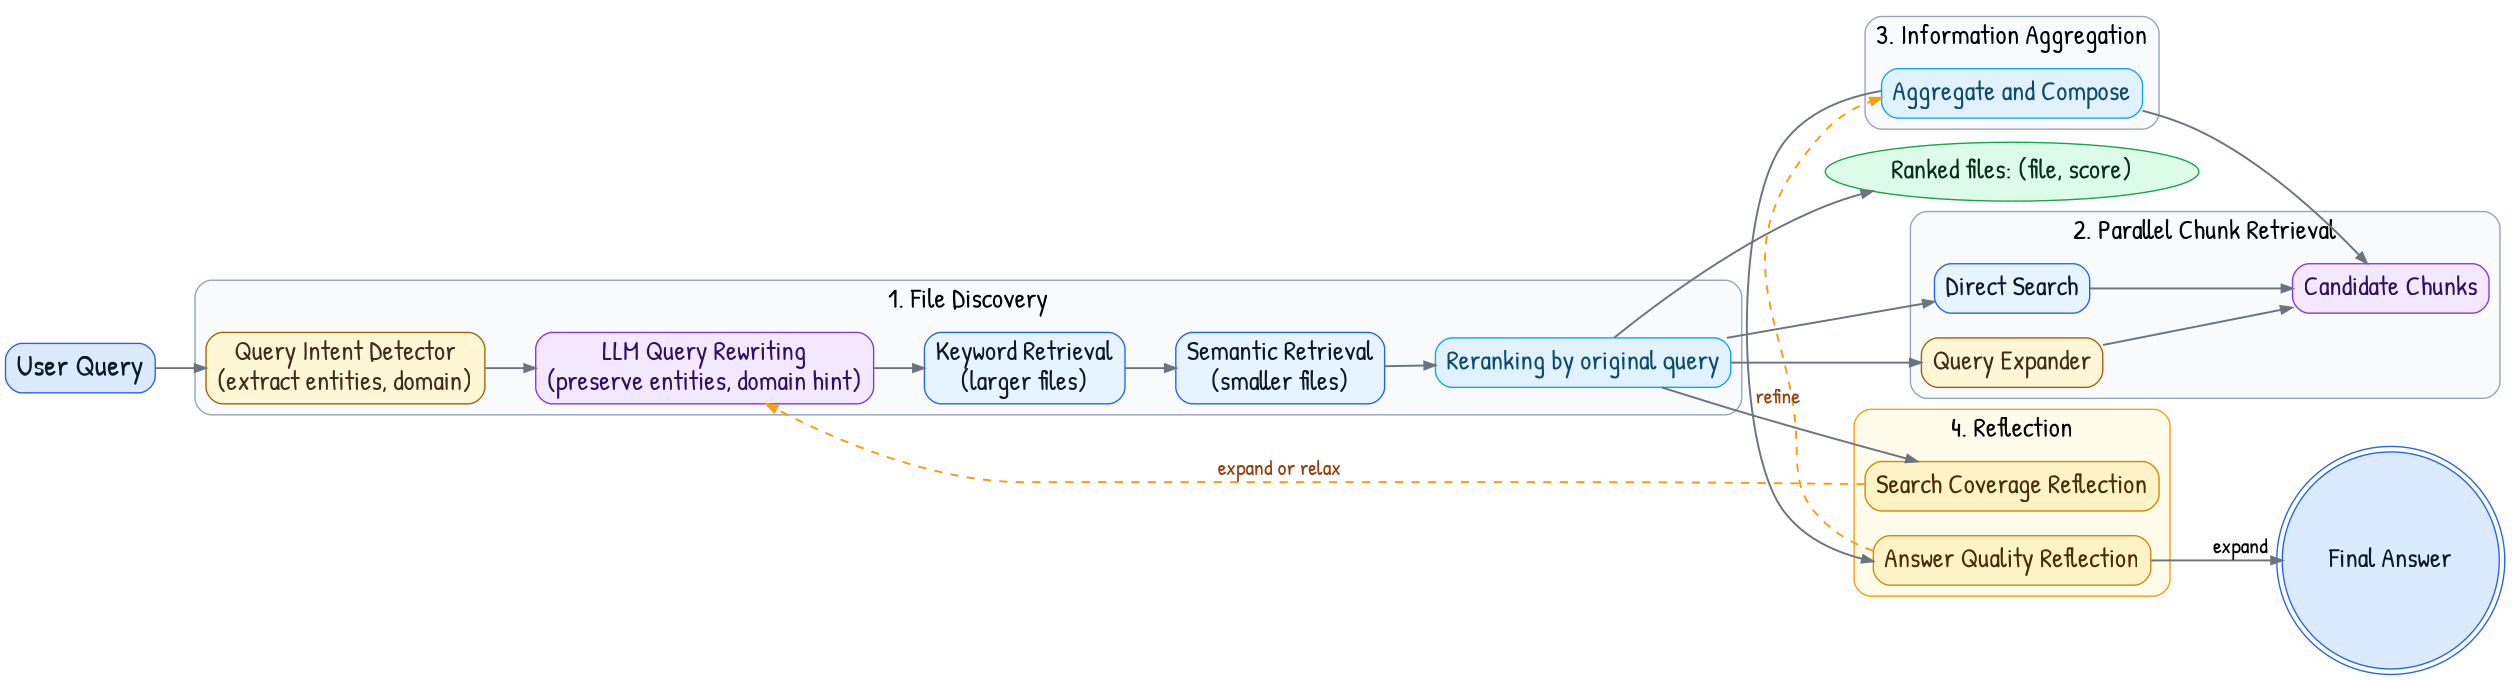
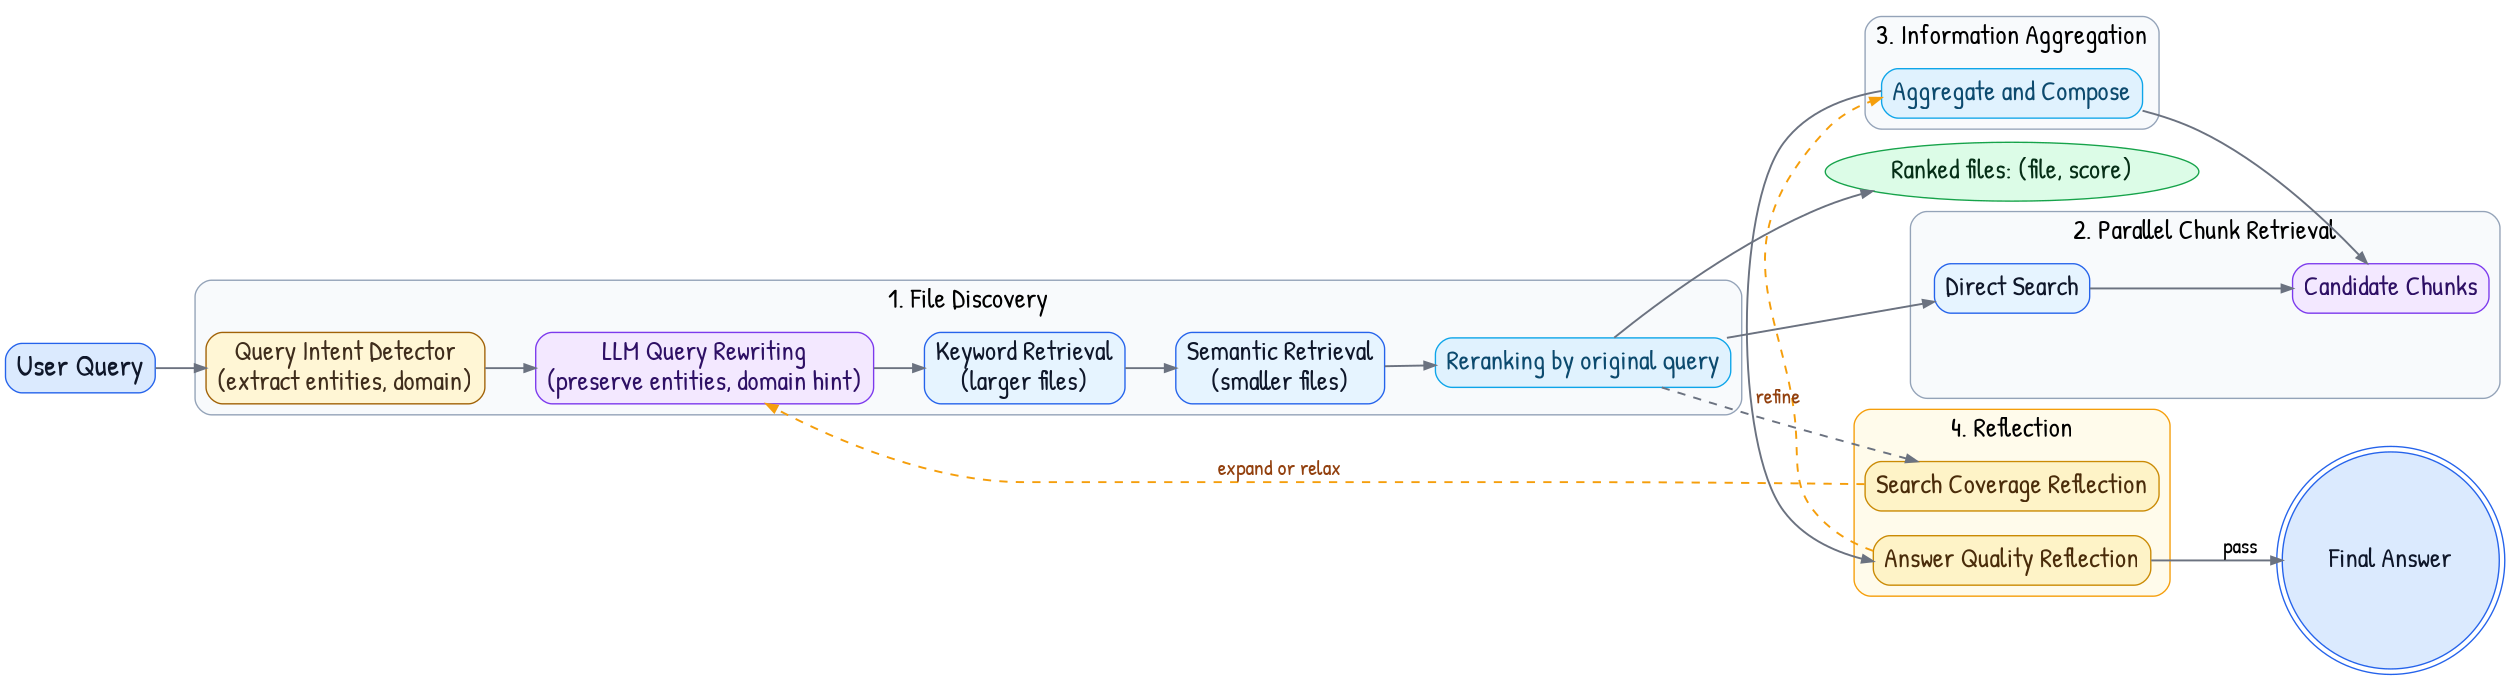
node "Query Expander": removed
edge "Reranking by original query" -> "Search Coverage Reflection": style solid -> dashed
edge "Answer Quality Reflection" -> "Final Answer": label "expand" -> "pass"
